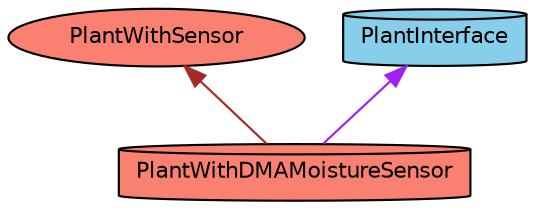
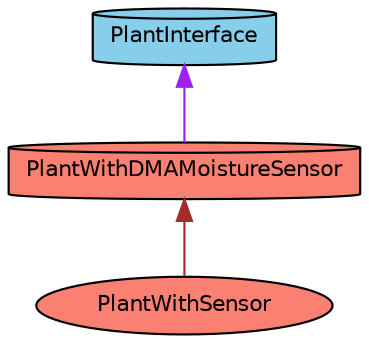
edge "PlantWithDMAMoistureSensor" -> "PlantWithSensor": reversed
